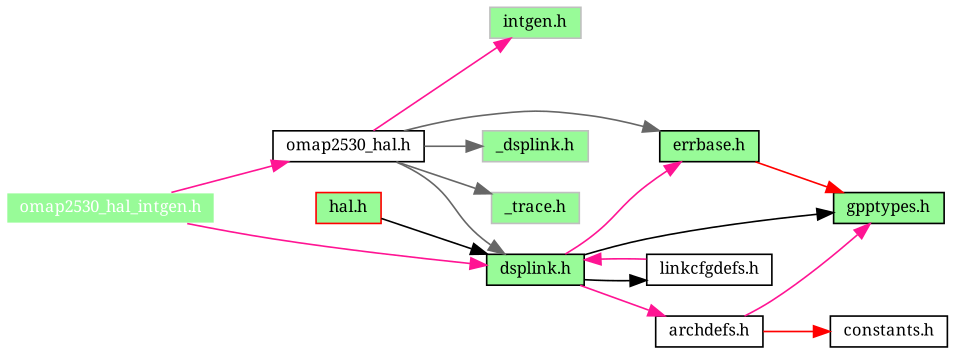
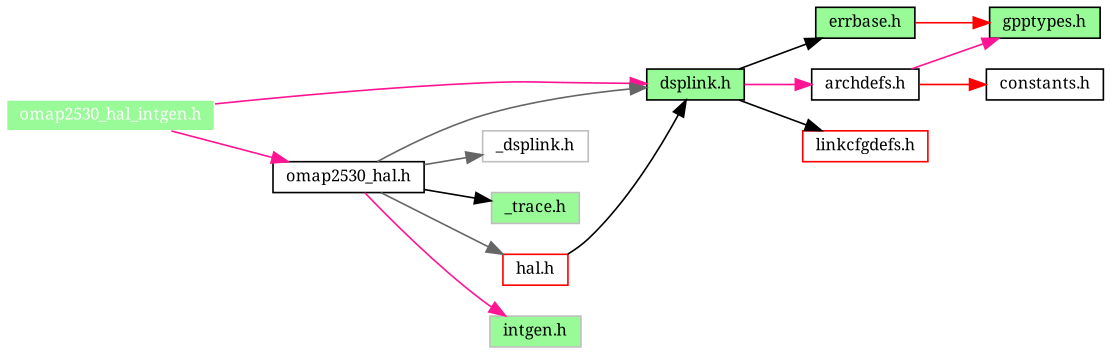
edge "omap2530_hal.h" -> "errbase.h": now "omap2530_hal.h" -> "hal.h"
node "_dsplink.h": fillcolor palegreen -> white
edge "omap2530_hal.h" -> "_trace.h": color gray40 -> black
node "hal.h": fillcolor palegreen -> white
edge "dsplink.h" -> "errbase.h": color deeppink -> black
edge "dsplink.h" -> "gpptypes.h": removed
edge "linkcfgdefs.h" -> "dsplink.h": removed
node "linkcfgdefs.h": color black -> red
